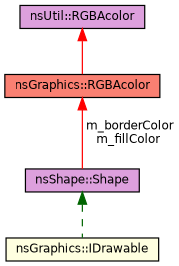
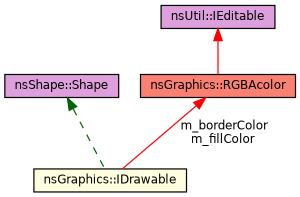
node "nsUtil::RGBAcolor": label "nsUtil::RGBAcolor" -> "nsUtil::IEditable"
edge "nsShape::Shape" -> "nsGraphics::RGBAcolor": now "nsGraphics::IDrawable" -> "nsGraphics::RGBAcolor"
